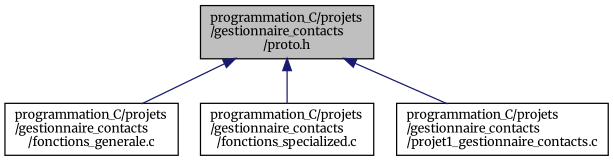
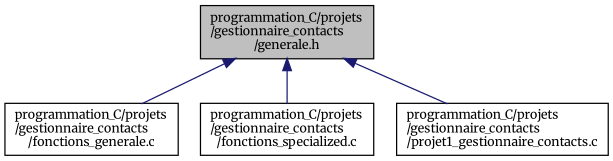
node "programmation_C/projets /gestionnaire_contacts /proto.h": label "programmation_C/projets /gestionnaire_contacts /proto.h" -> "programmation_C/projets /gestionnaire_contacts /generale.h"
